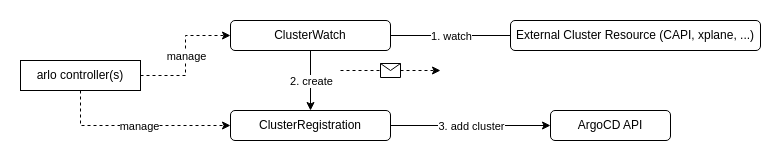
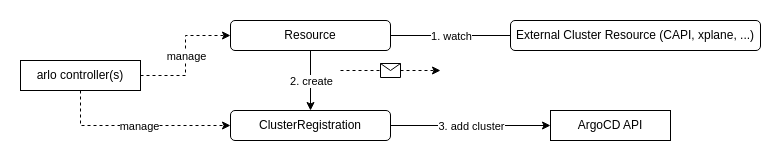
node "ClusterWatch": label "ClusterWatch" -> "Resource"
node "ArgoCD API": shape rounded rectangle -> rectangle
